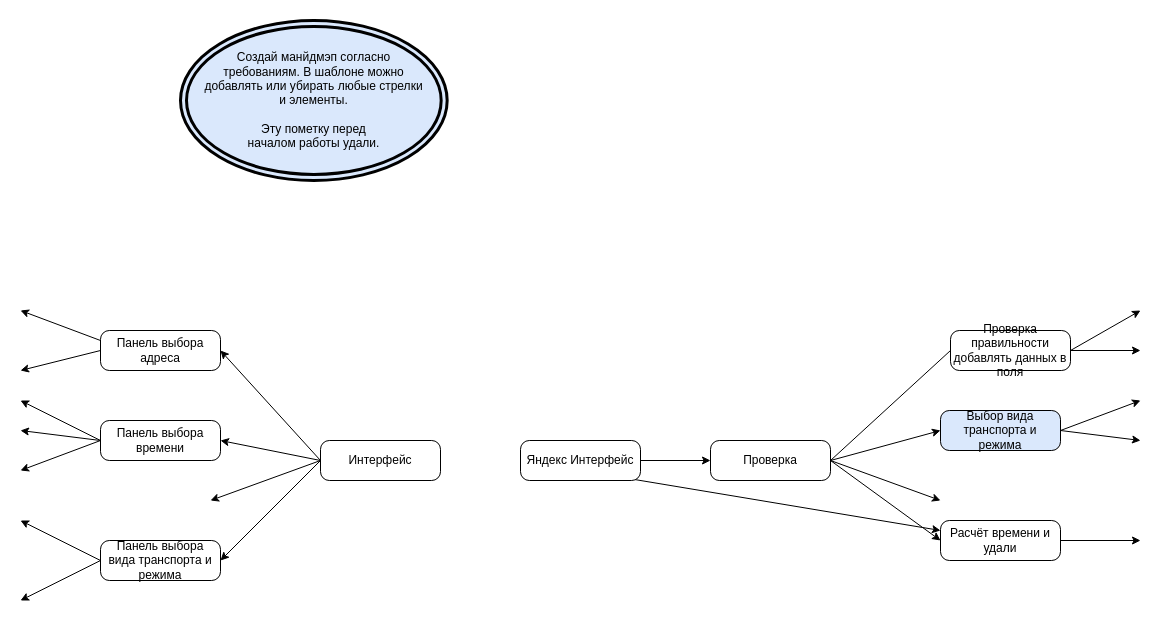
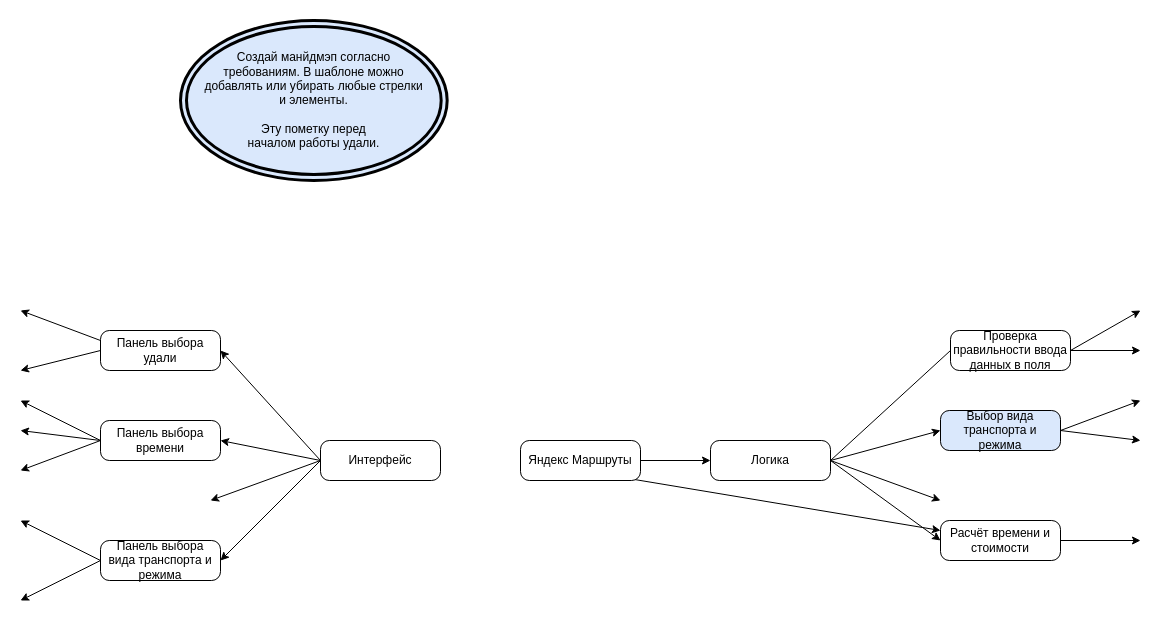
node "Панель выбора адреса": label "Панель выбора адреса" -> "Панель выбора удали"
node "Проверка правильности добавлять данных в поля": label "Проверка правильности добавлять данных в поля" -> "Проверка правильности ввода данных в поля"
node "Яндекс Интерфейс": label "Яндекс Интерфейс" -> "Яндекс Маршруты"
node "Проверка": label "Проверка" -> "Логика"
node "Расчёт времени и удали": label "Расчёт времени и удали" -> "Расчёт времени и стоимости"
